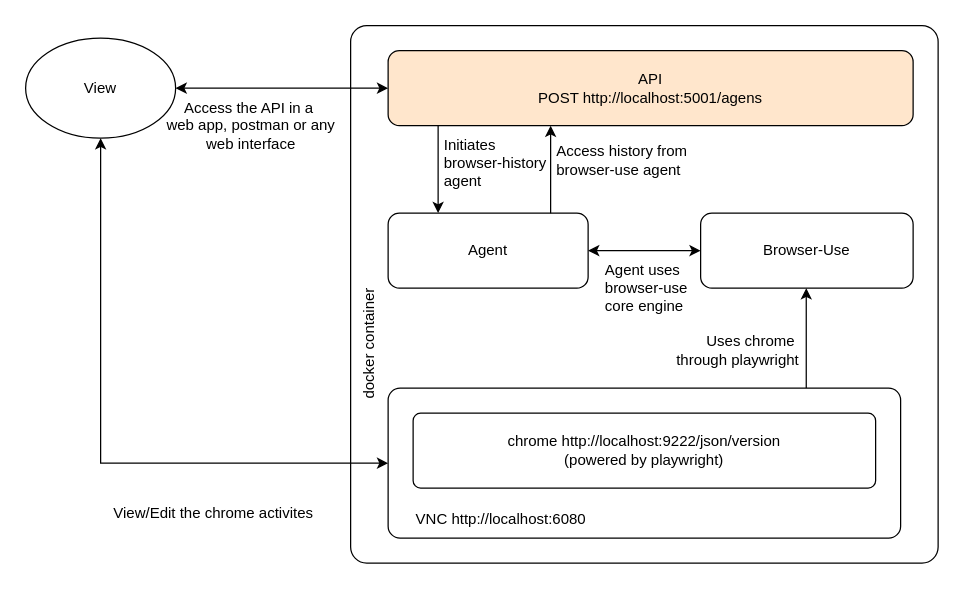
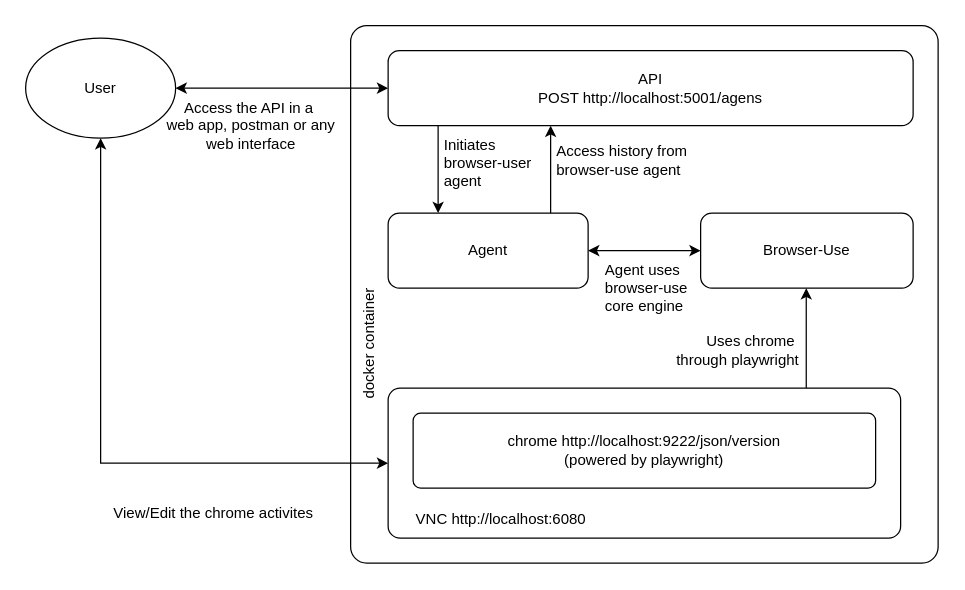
node "View": label "View" -> "User"
node "API POST http://localhost:5001/agens": fillcolor #ffe6cc -> #ffffff
node "Initiates browser-history agent": label "Initiates browser-history agent" -> "Initiates browser-user agent"
